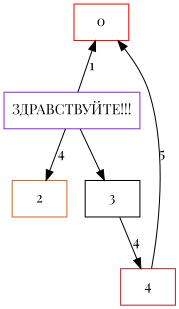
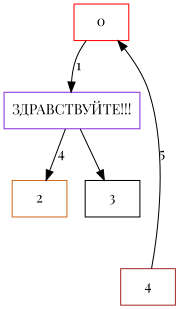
edge "ЗДРАВСТВУЙТЕ!!!" -> "0": reversed
edge "3" -> "4": removed, label "4"
